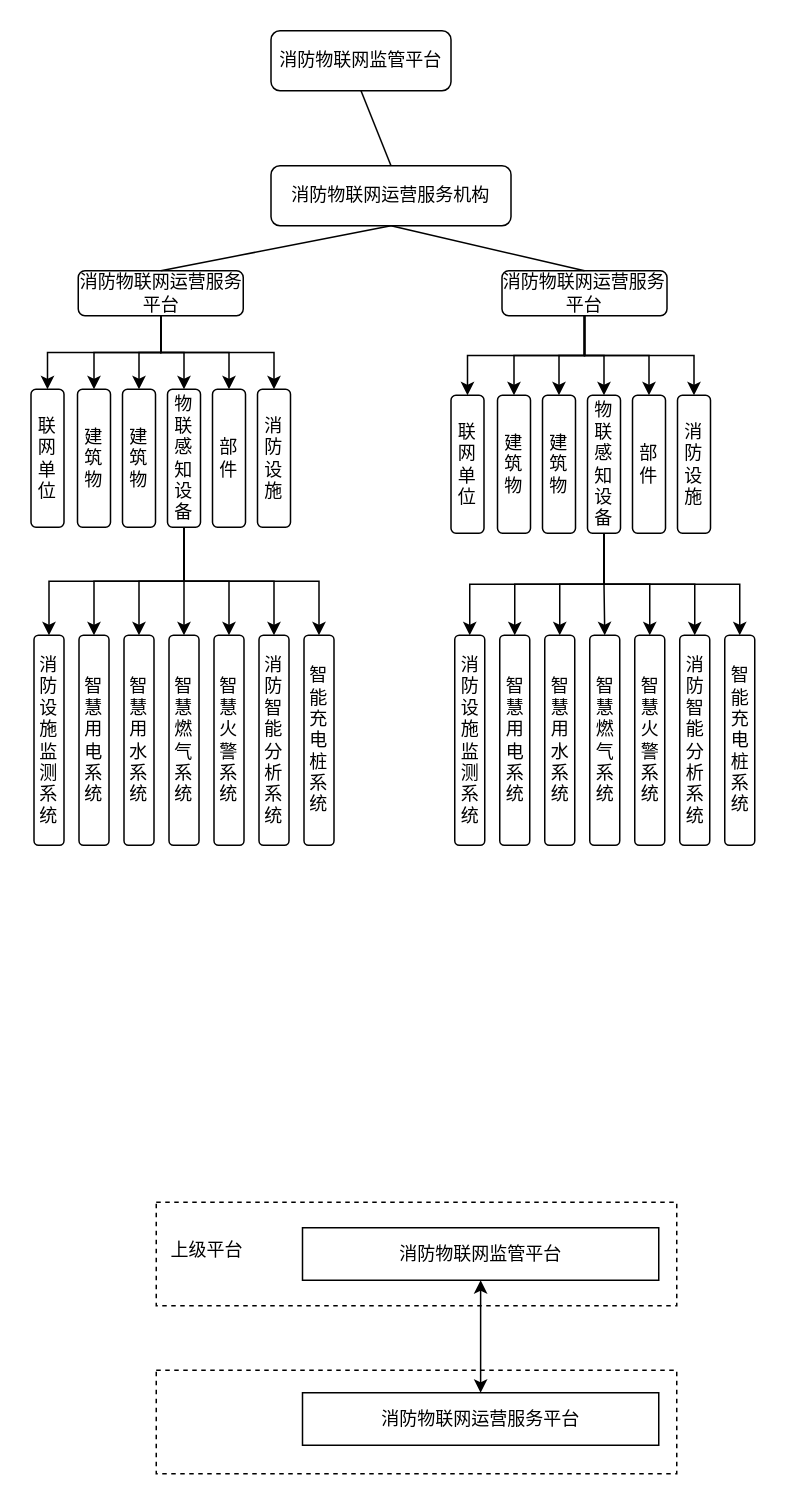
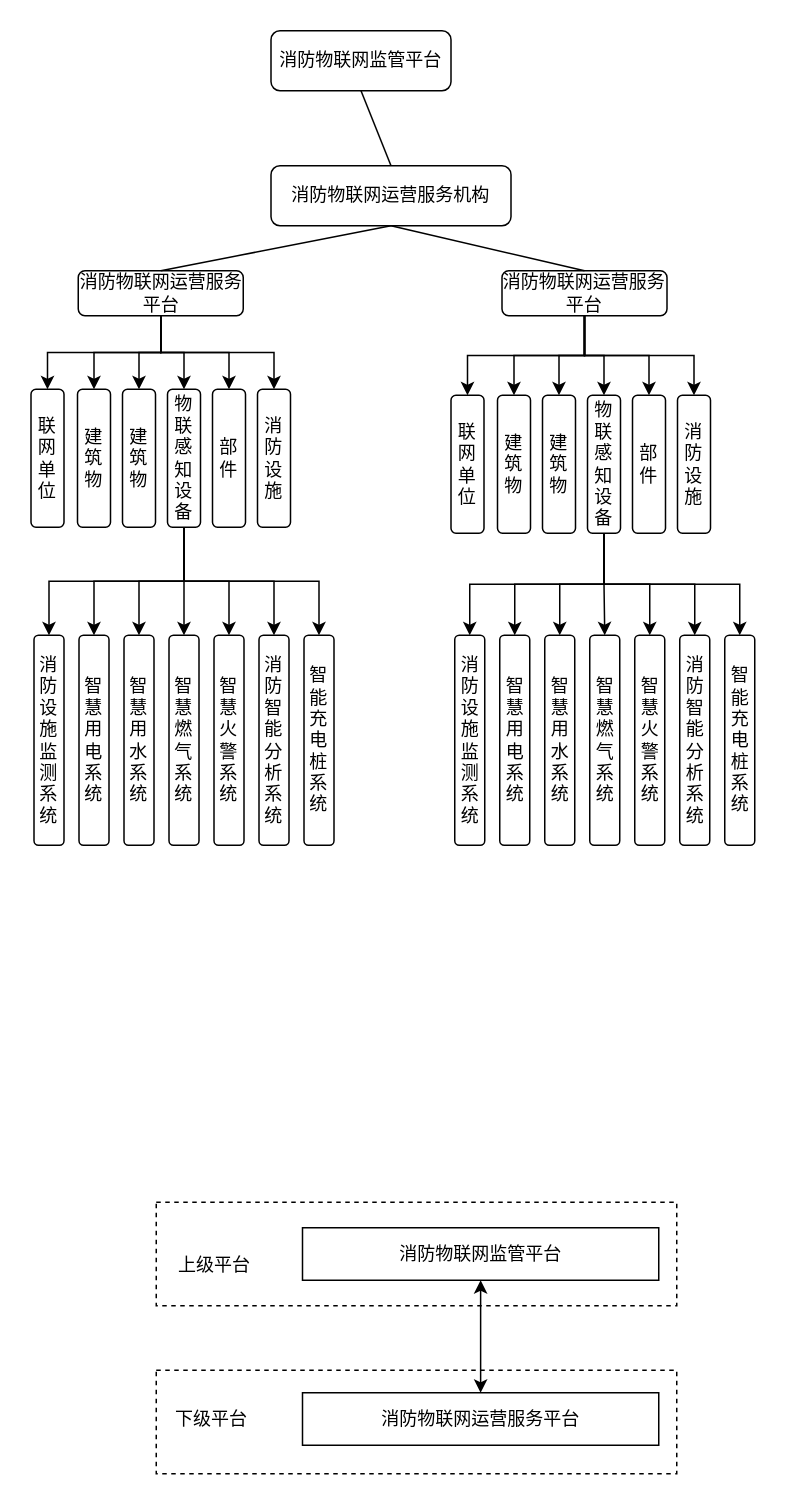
node "上级平台": moved (206, 1250) -> (213, 1265)
node "下级平台": added
